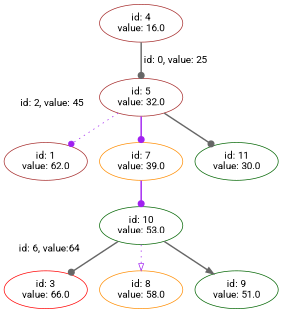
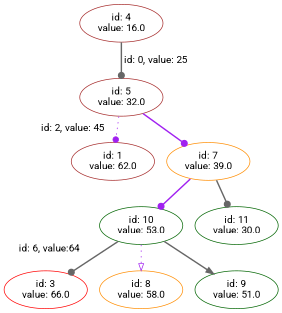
edge "id: 5 value: 32.0" -> "id: 11 value: 30.0": now "id: 7 value: 39.0" -> "id: 11 value: 30.0"
